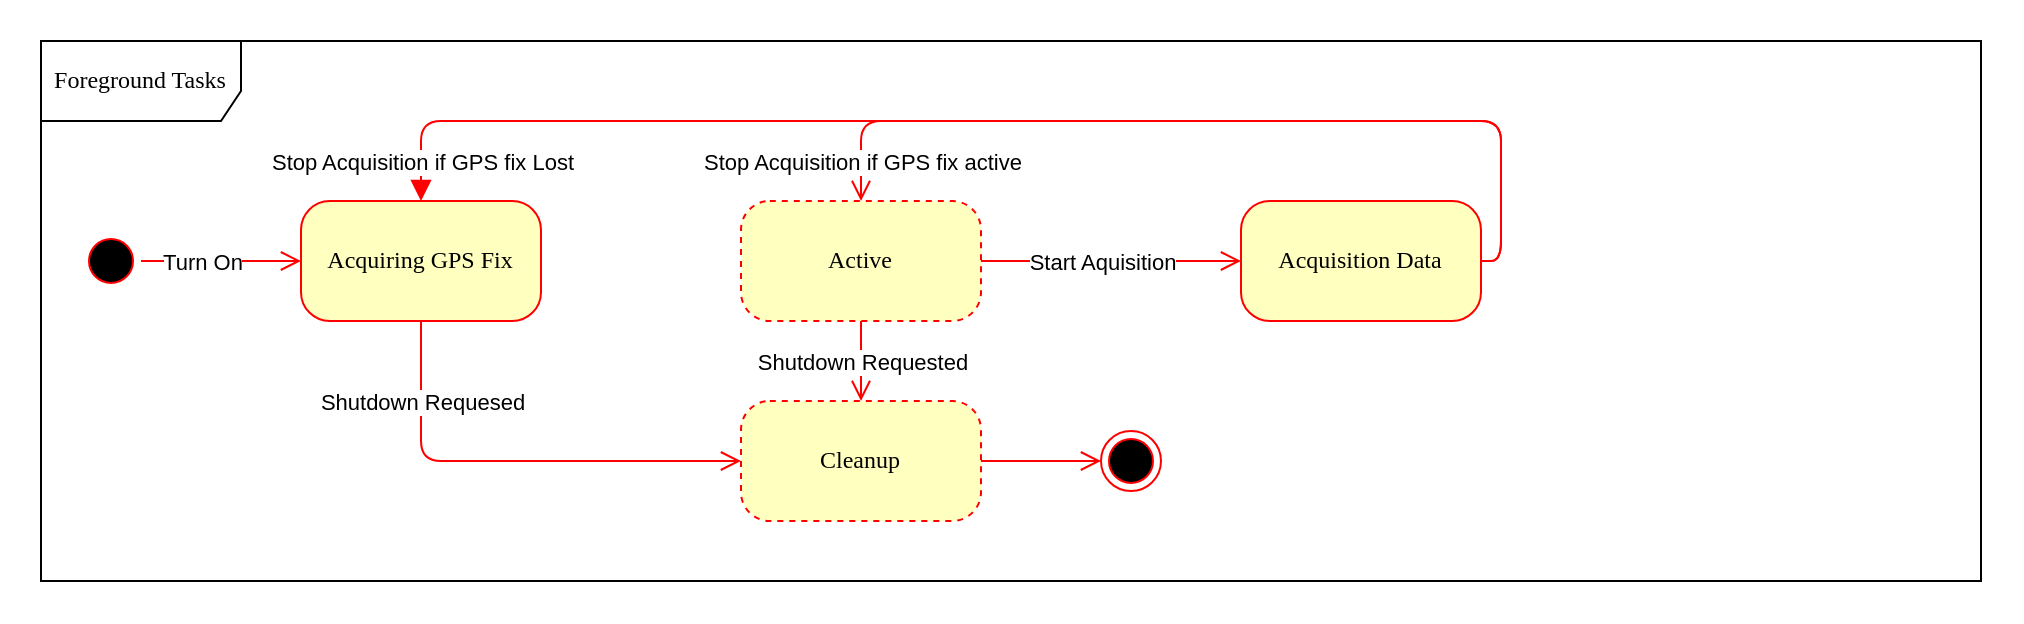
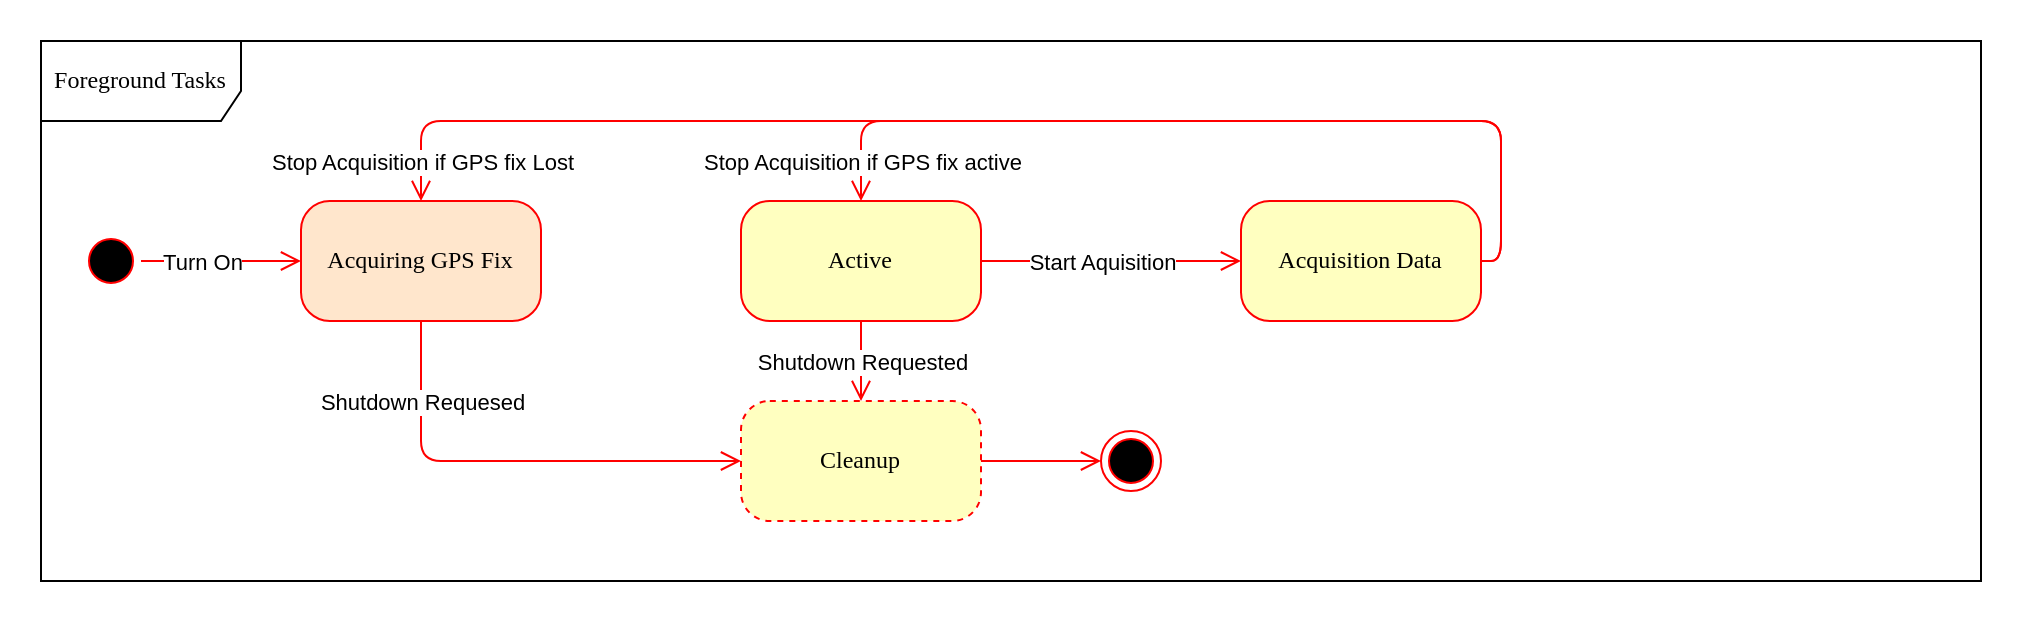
edge "Acquisition Data" -> "Acquiring GPS Fix": arrowhead block -> open
node "Acquiring GPS Fix": fillcolor #ffffc0 -> #ffe6cc
node "Active": style dashed -> solid
